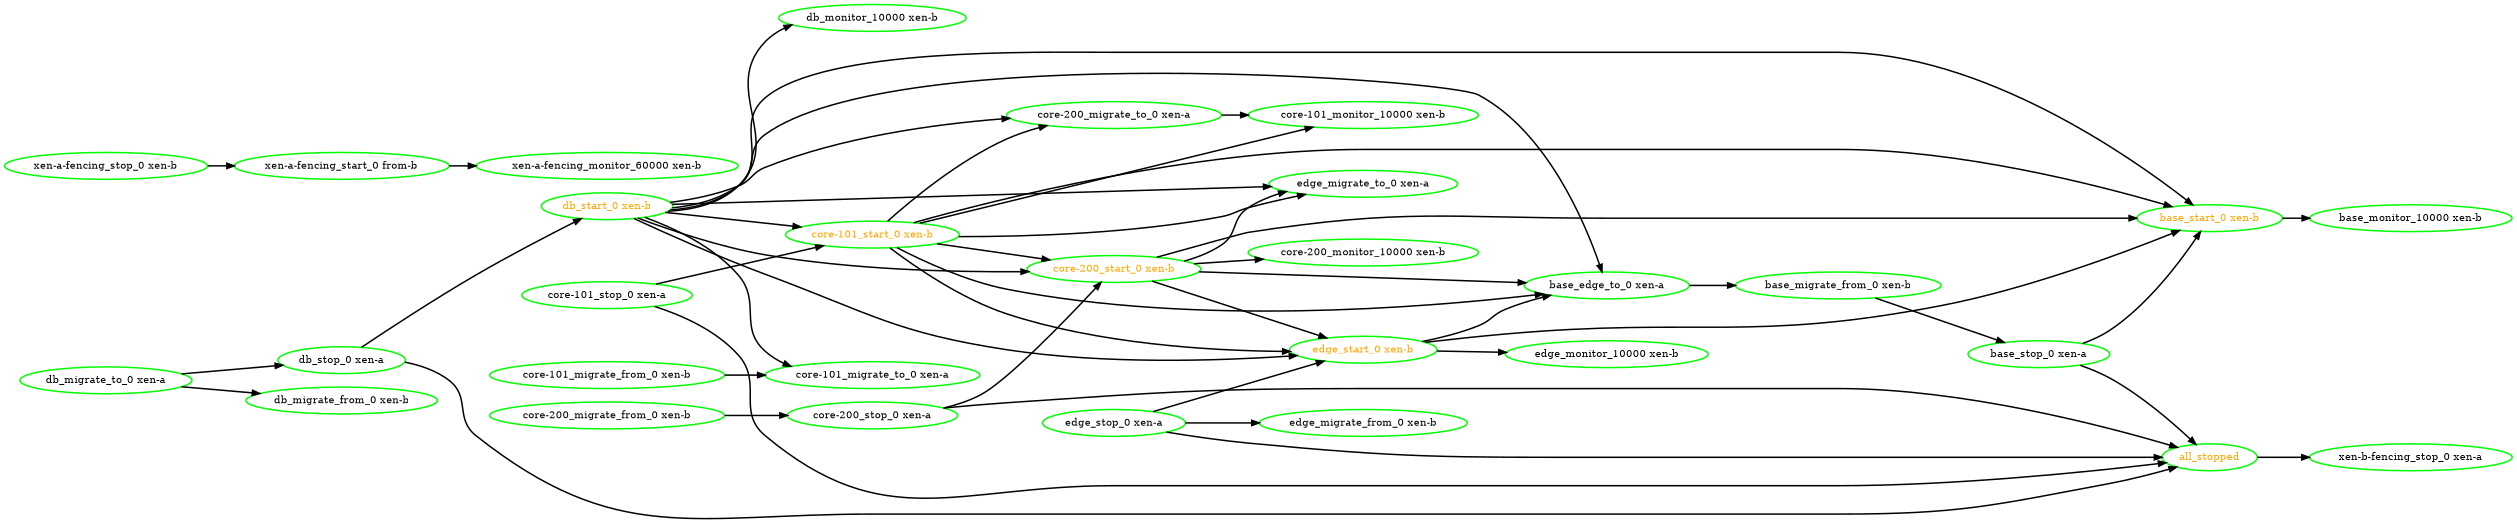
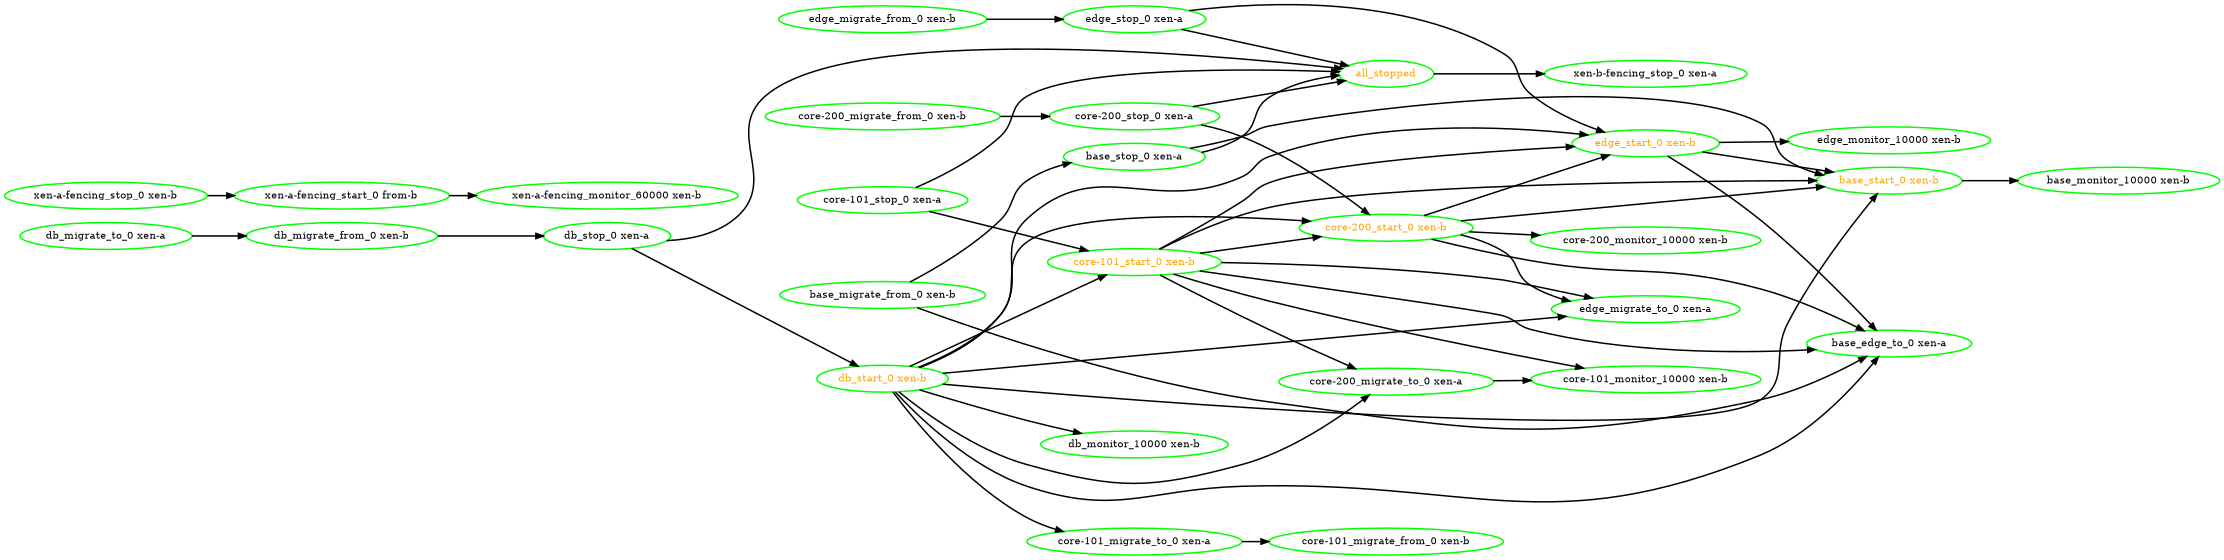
edge "base_edge_to_0 xen-a" -> "base_migrate_from_0 xen-b": reversed
edge "db_migrate_to_0 xen-a" -> "db_stop_0 xen-a": now "db_migrate_from_0 xen-b" -> "db_stop_0 xen-a"
edge "core-101_migrate_from_0 xen-b" -> "core-101_migrate_to_0 xen-a": reversed
edge "edge_stop_0 xen-a" -> "edge_migrate_from_0 xen-b": reversed
